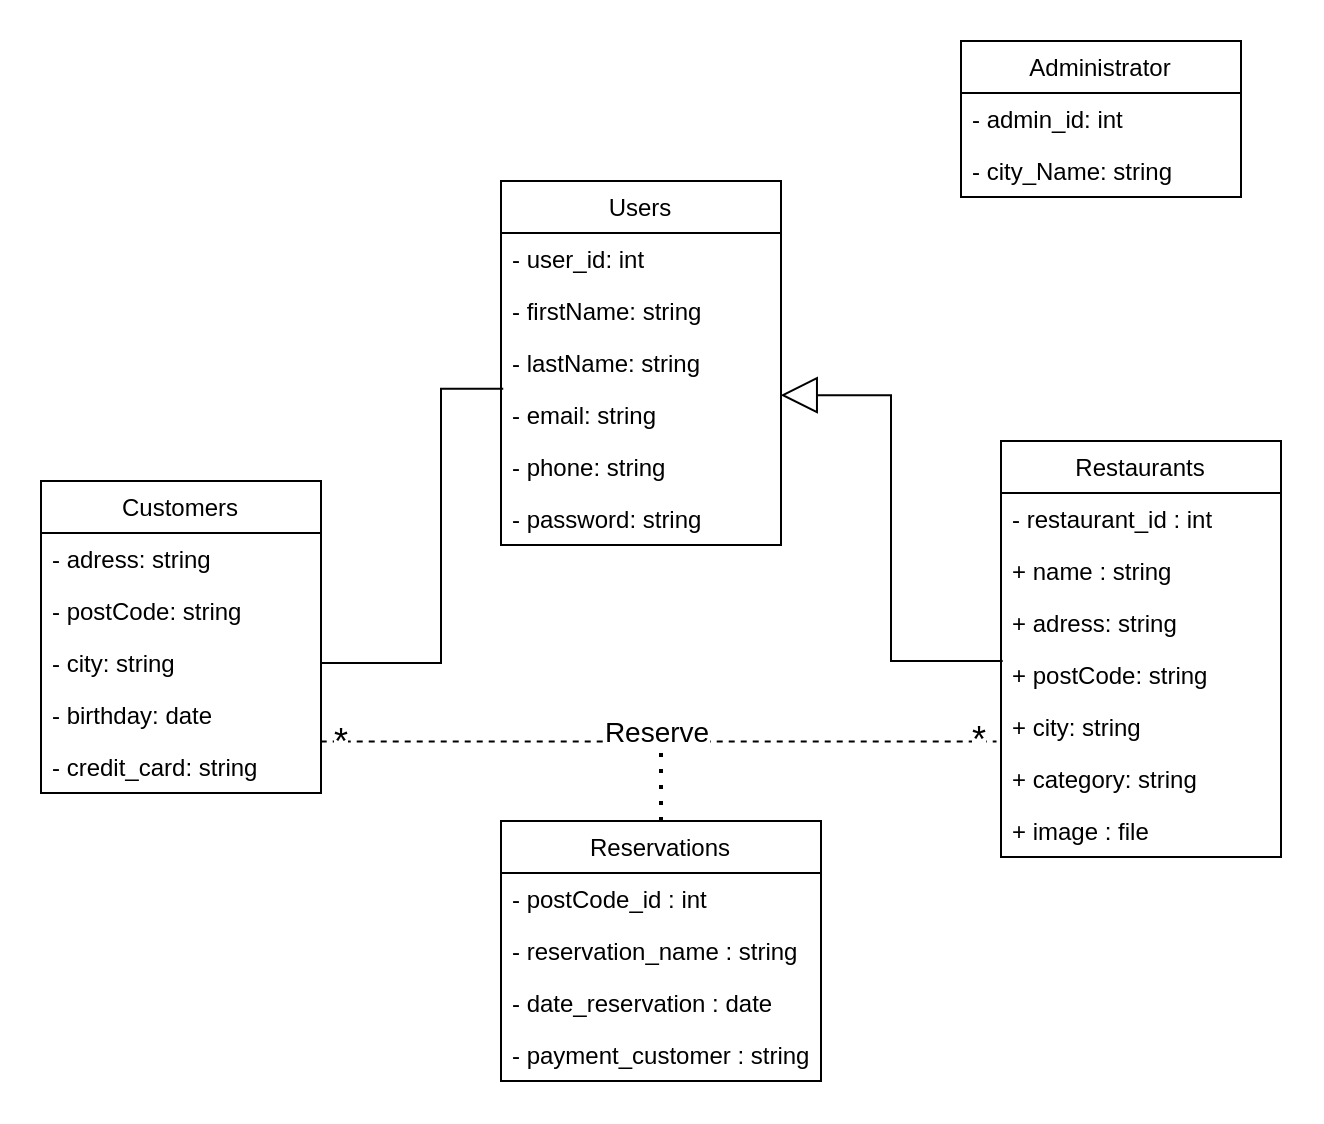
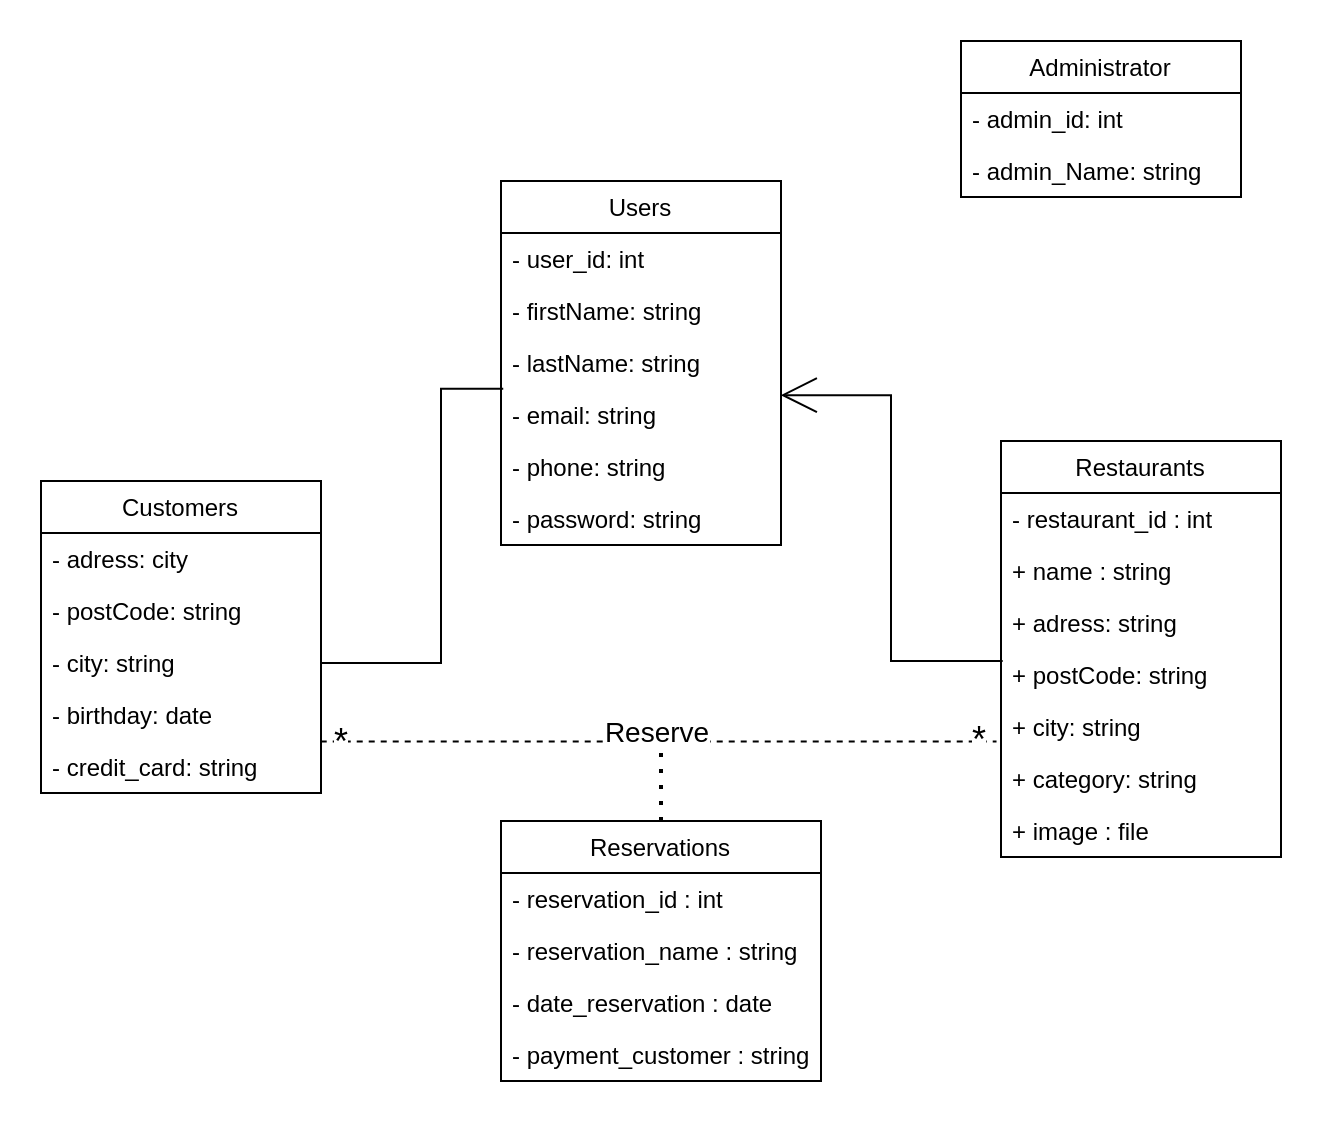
node "- city_Name: string": label "- city_Name: string" -> "- admin_Name: string"
edge "+ postCode: string" -> "- email: string": arrowhead block -> open
node "- adress: string": label "- adress: string" -> "- adress: city"
node "- postCode_id : int": label "- postCode_id : int" -> "- reservation_id : int"
